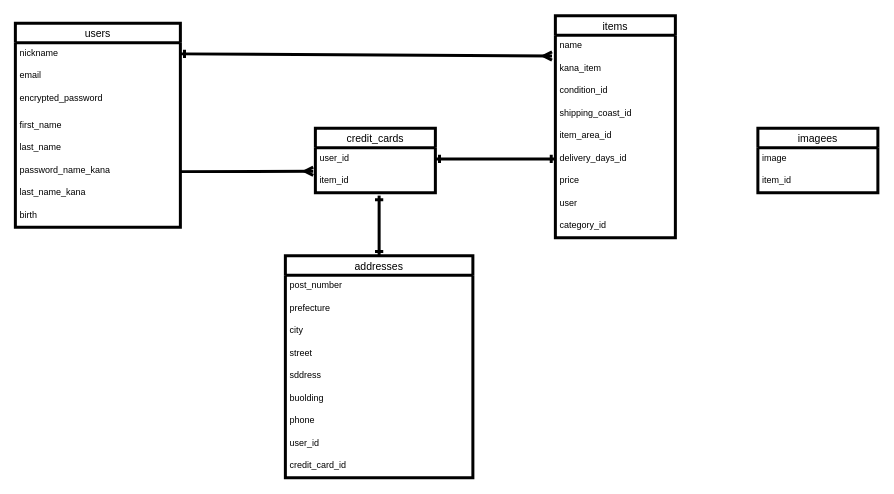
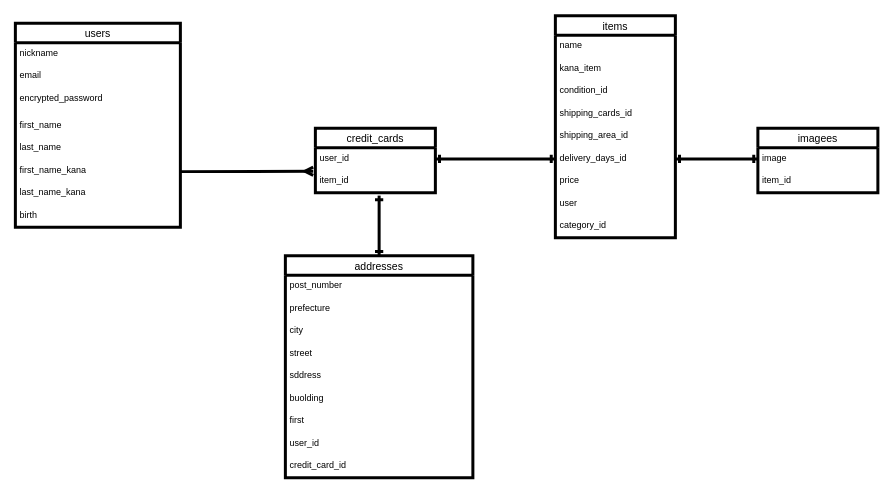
edge "name" -- "nickname": removed
node "shipping_coast_id": label "shipping_coast_id" -> "shipping_cards_id"
node "item_area_id": label "item_area_id" -> "shipping_area_id"
edge "delivery_days_id" -- "image": added
node "password_name_kana": label "password_name_kana" -> "first_name_kana"
node "phone": label "phone" -> "first"
